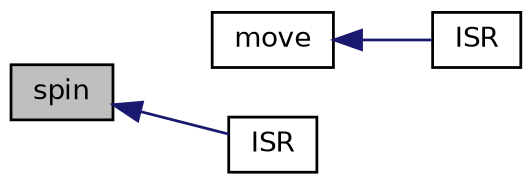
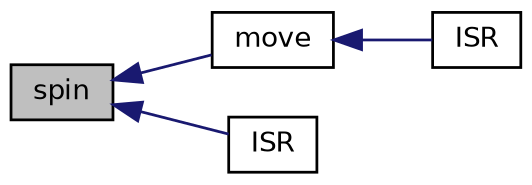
edge "move" -> "spin": added
